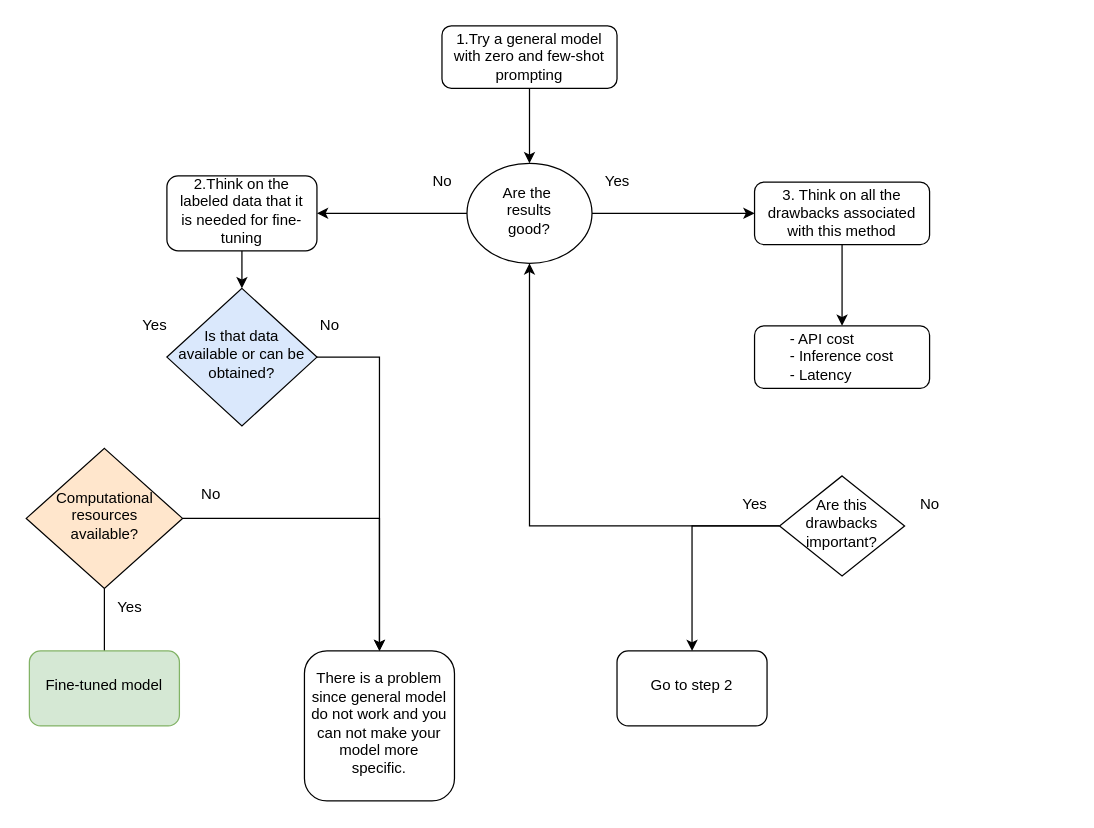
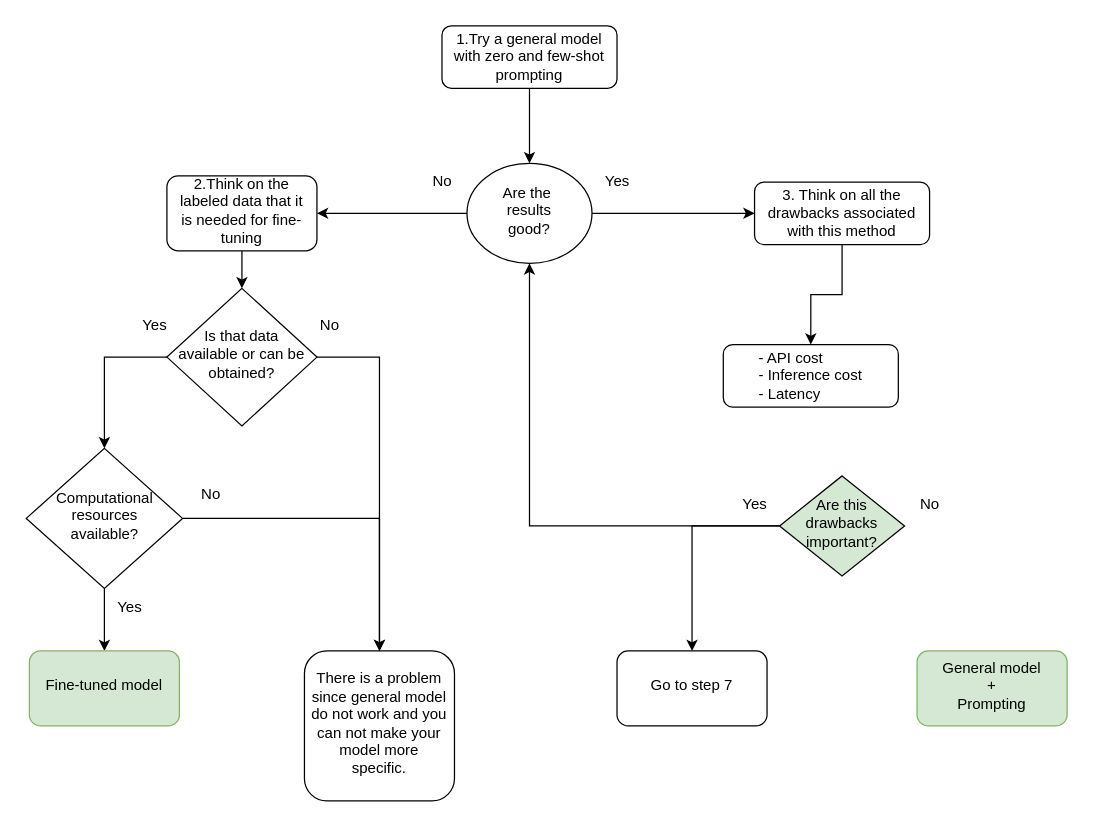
node "Is that data available or can be obtained?": fillcolor #dae8fc -> #ffffff
node "- API cost - Inference cost - Latency": moved (842, 357) -> (811, 376)
edge "Is that data available or can be obtained?" -> "Computational resources available?": added
node "Computational resources available?": fillcolor #ffe6cc -> #ffffff
node "Are this drawbacks important?": fillcolor #ffffff -> #d5e8d4
edge "Computational resources available?" -- "Fine-tuned model": arrowhead none -> classic
node "Go to step 2": label "Go to step 2" -> "Go to step 7"
node "General model + Prompting": added
